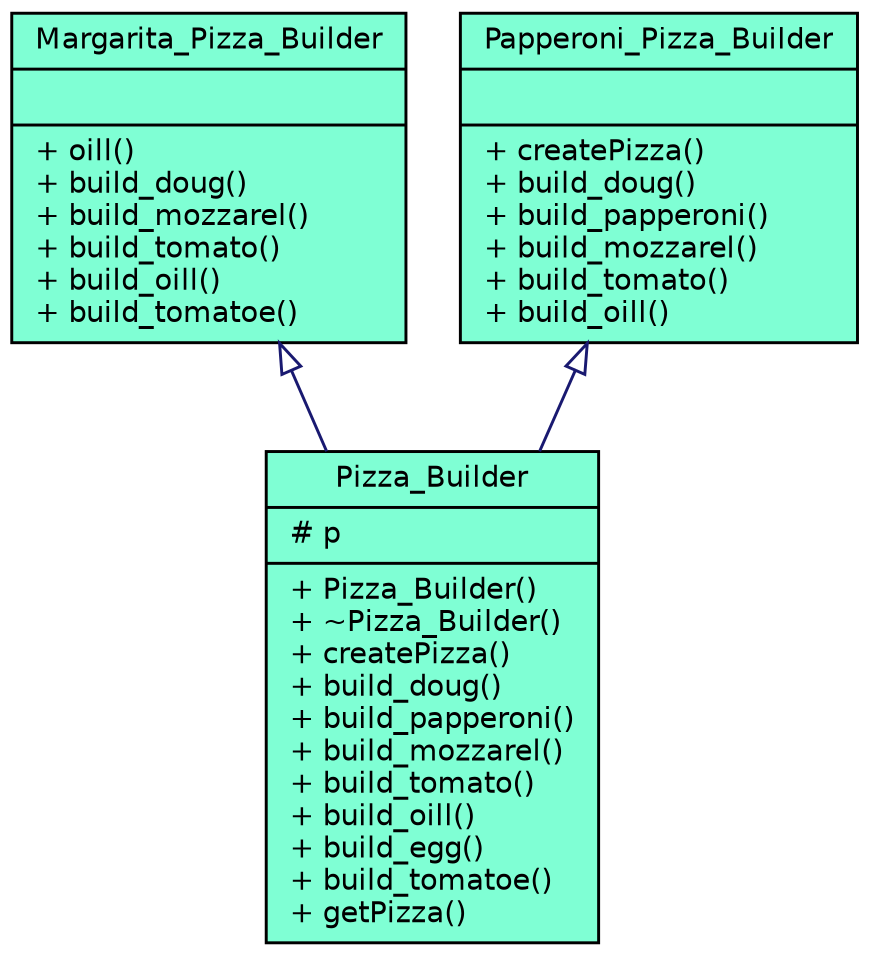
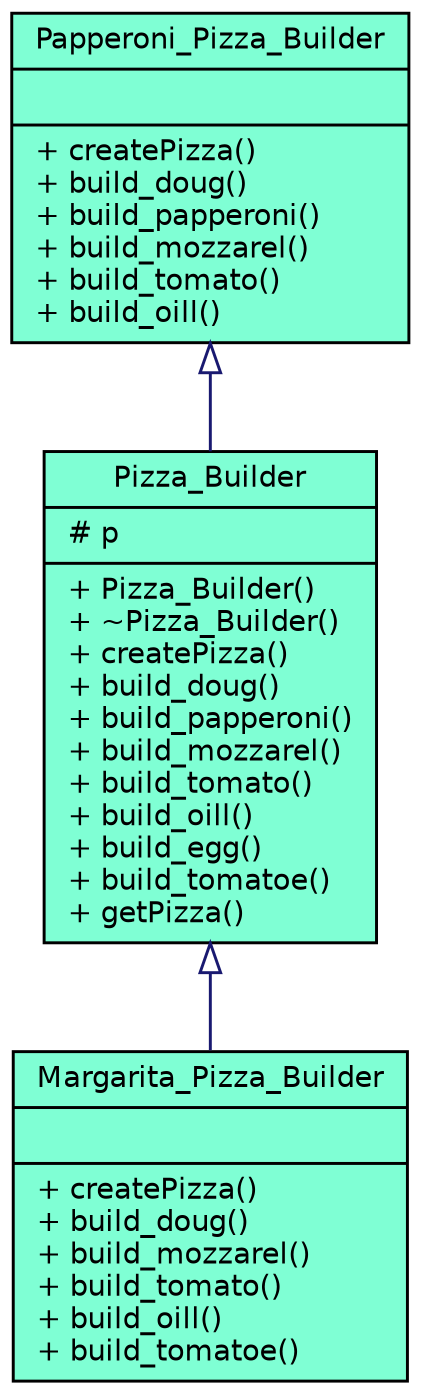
node "Margarita_Pizza_Builder": text "+ oill()" -> "+ createPizza()"
edge "Pizza_Builder" -> "Margarita_Pizza_Builder": reversed
